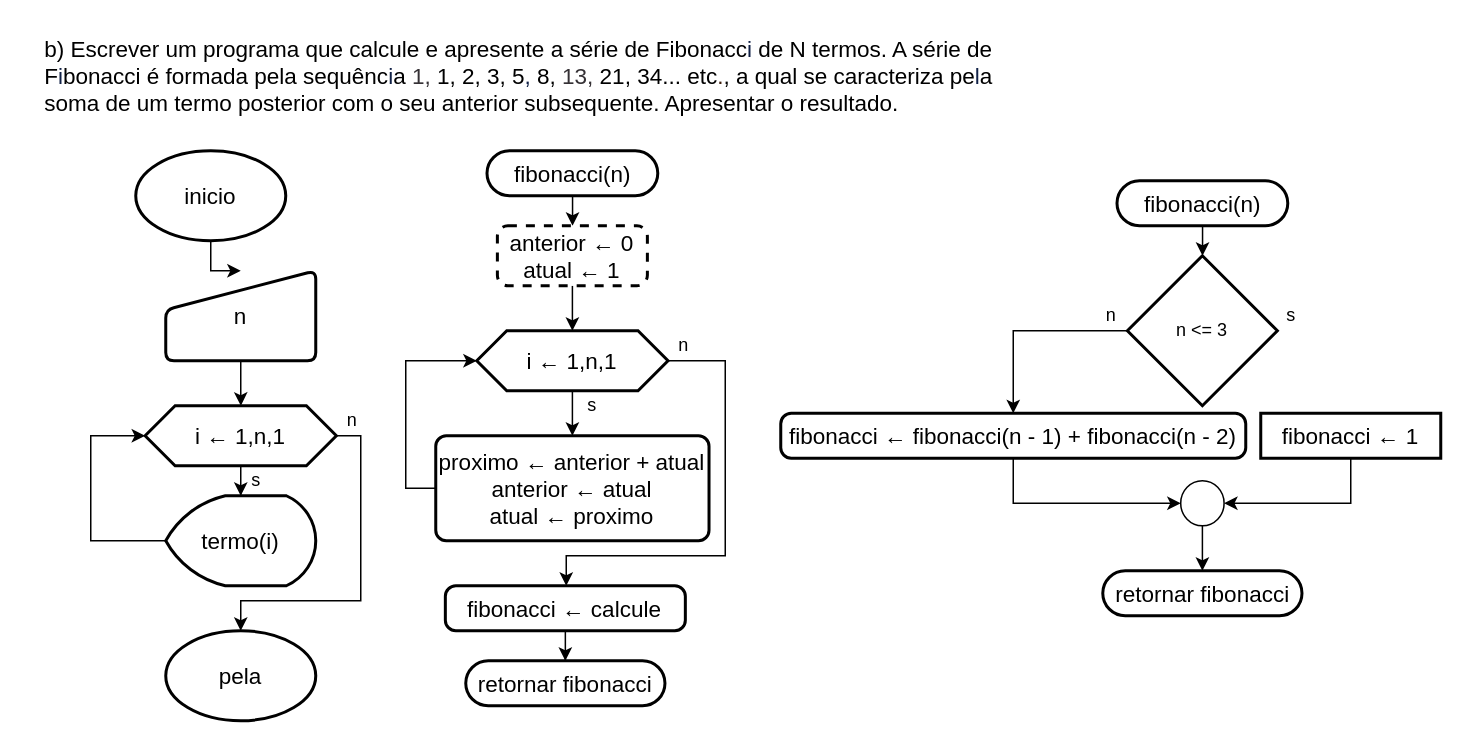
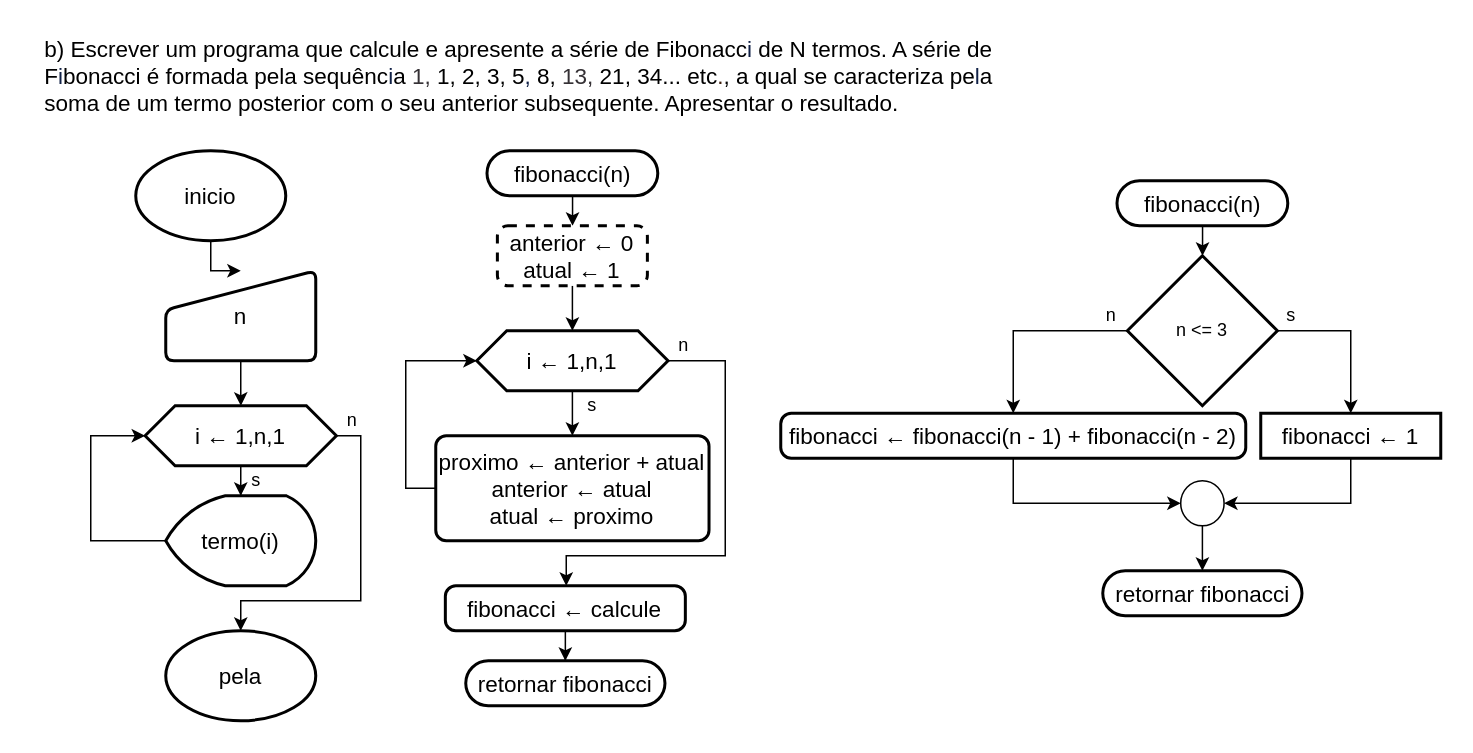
edge "n <= 3" -> "fibonacci ← 1": added
